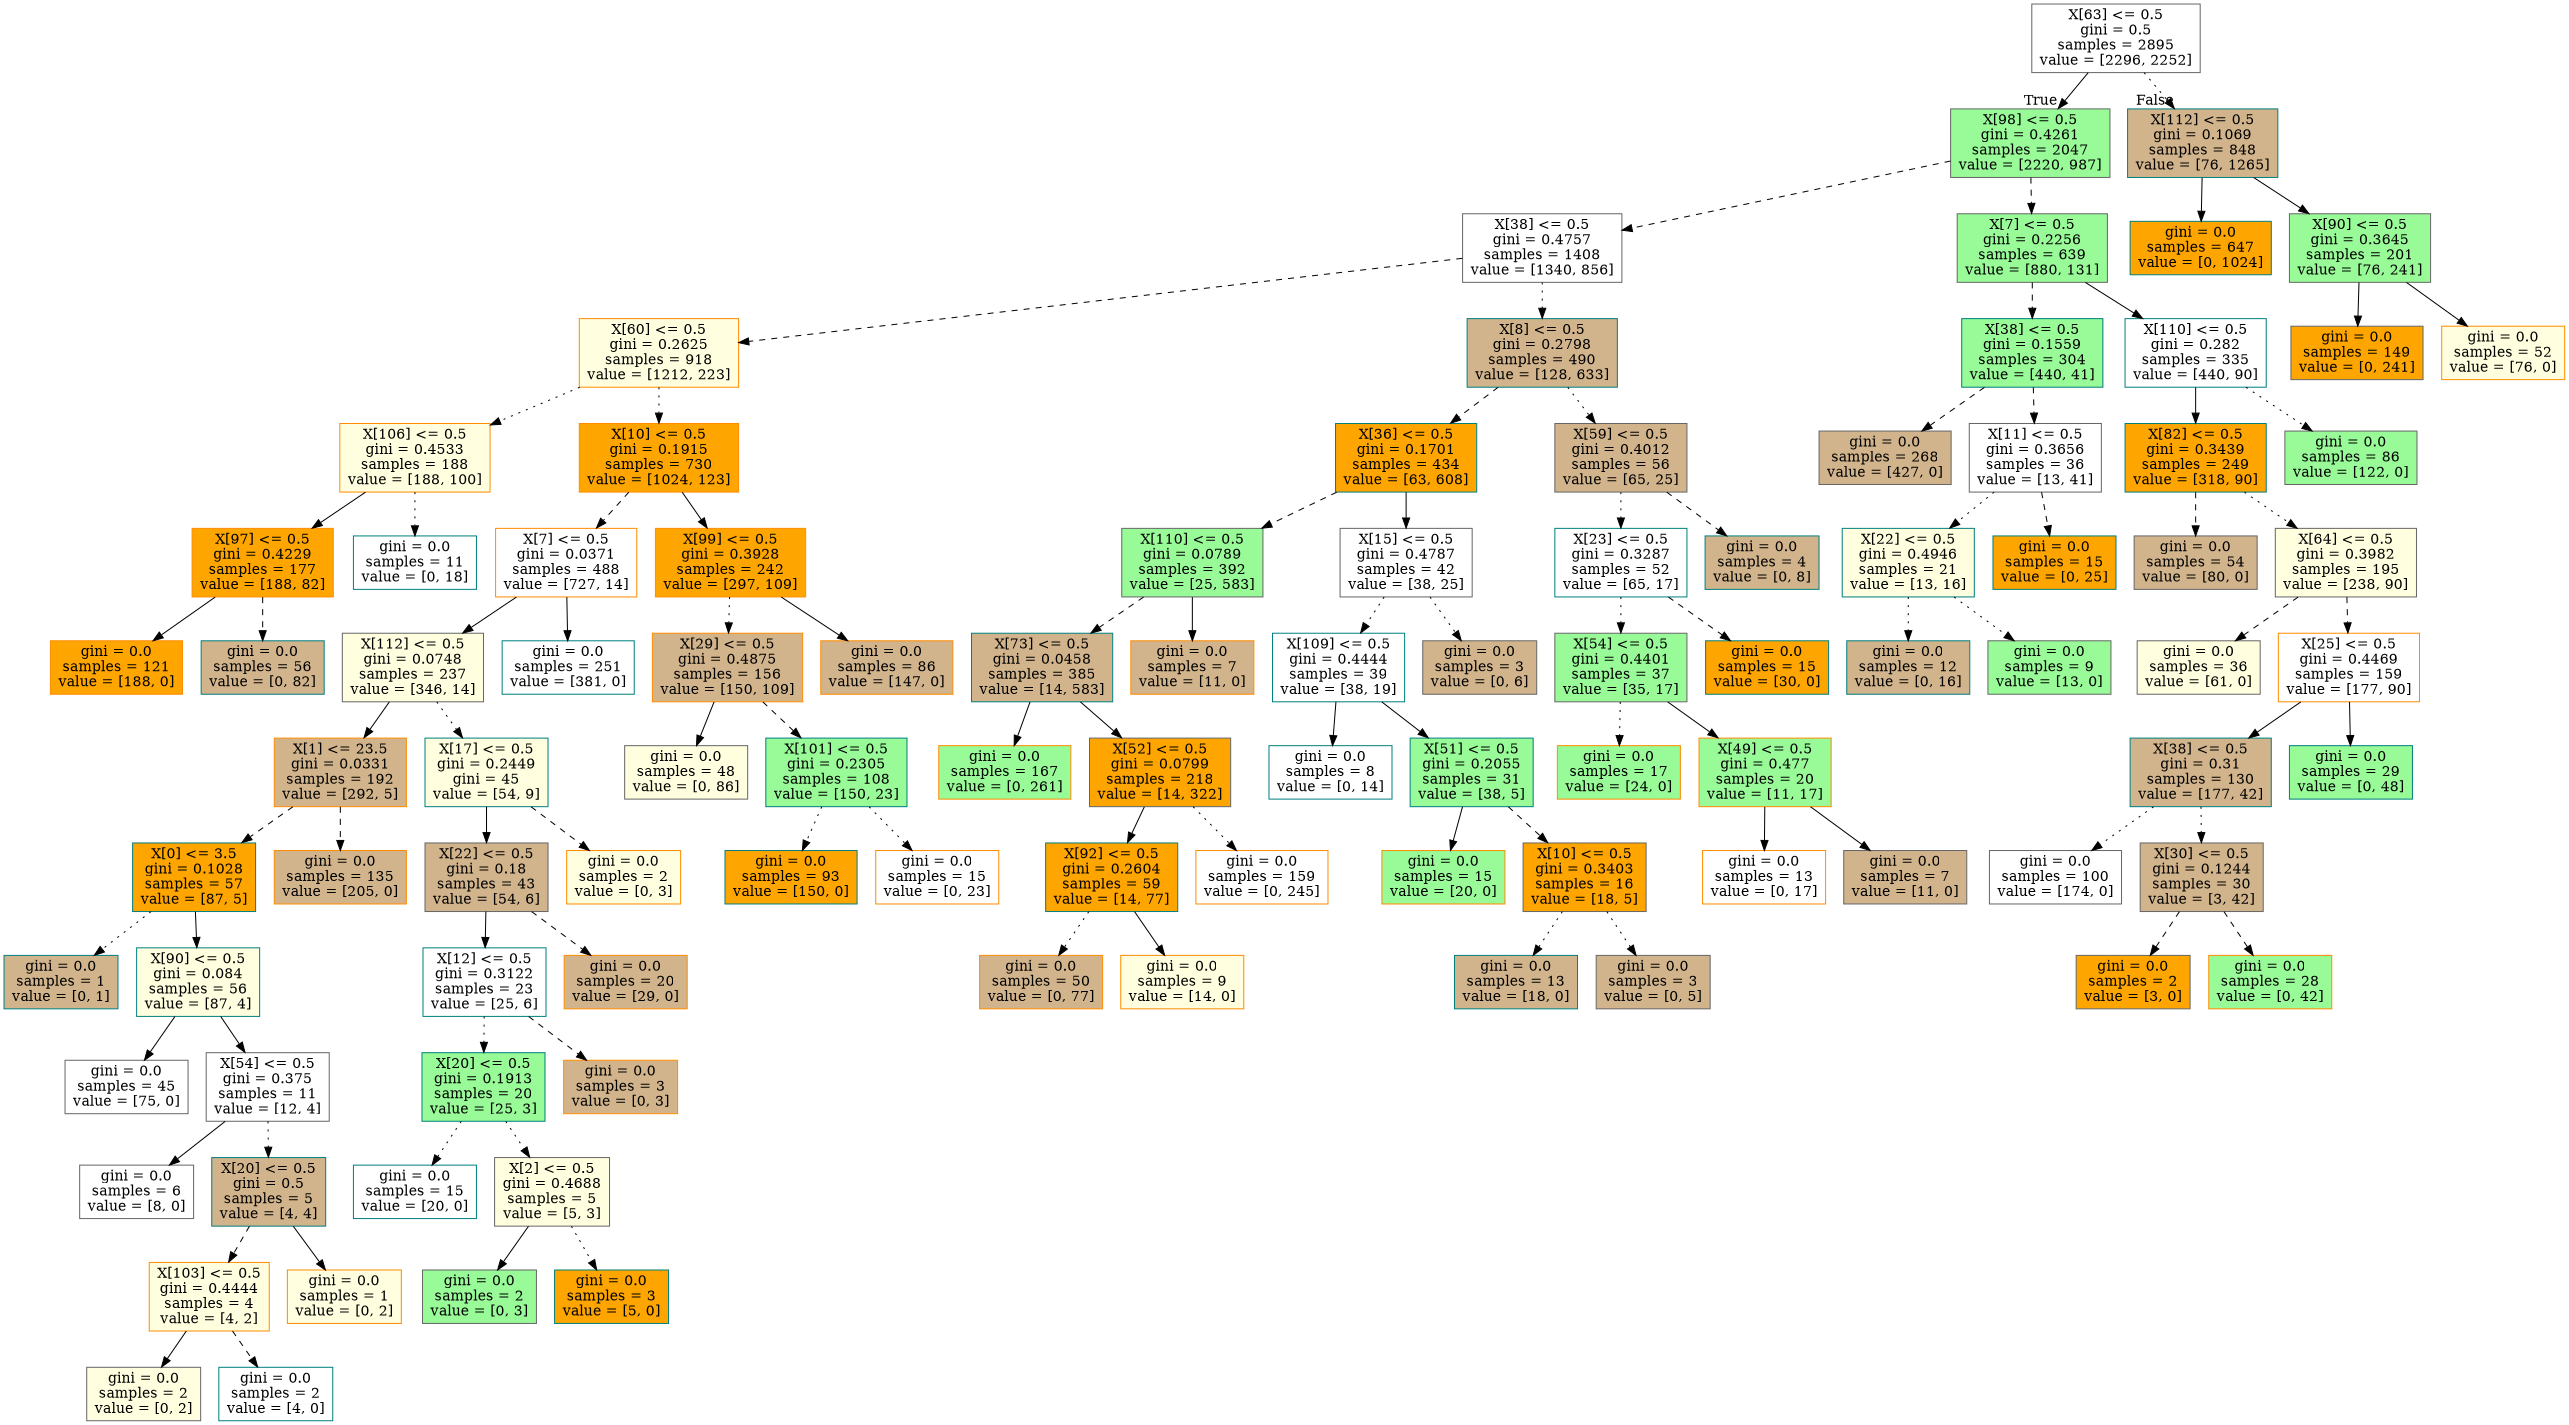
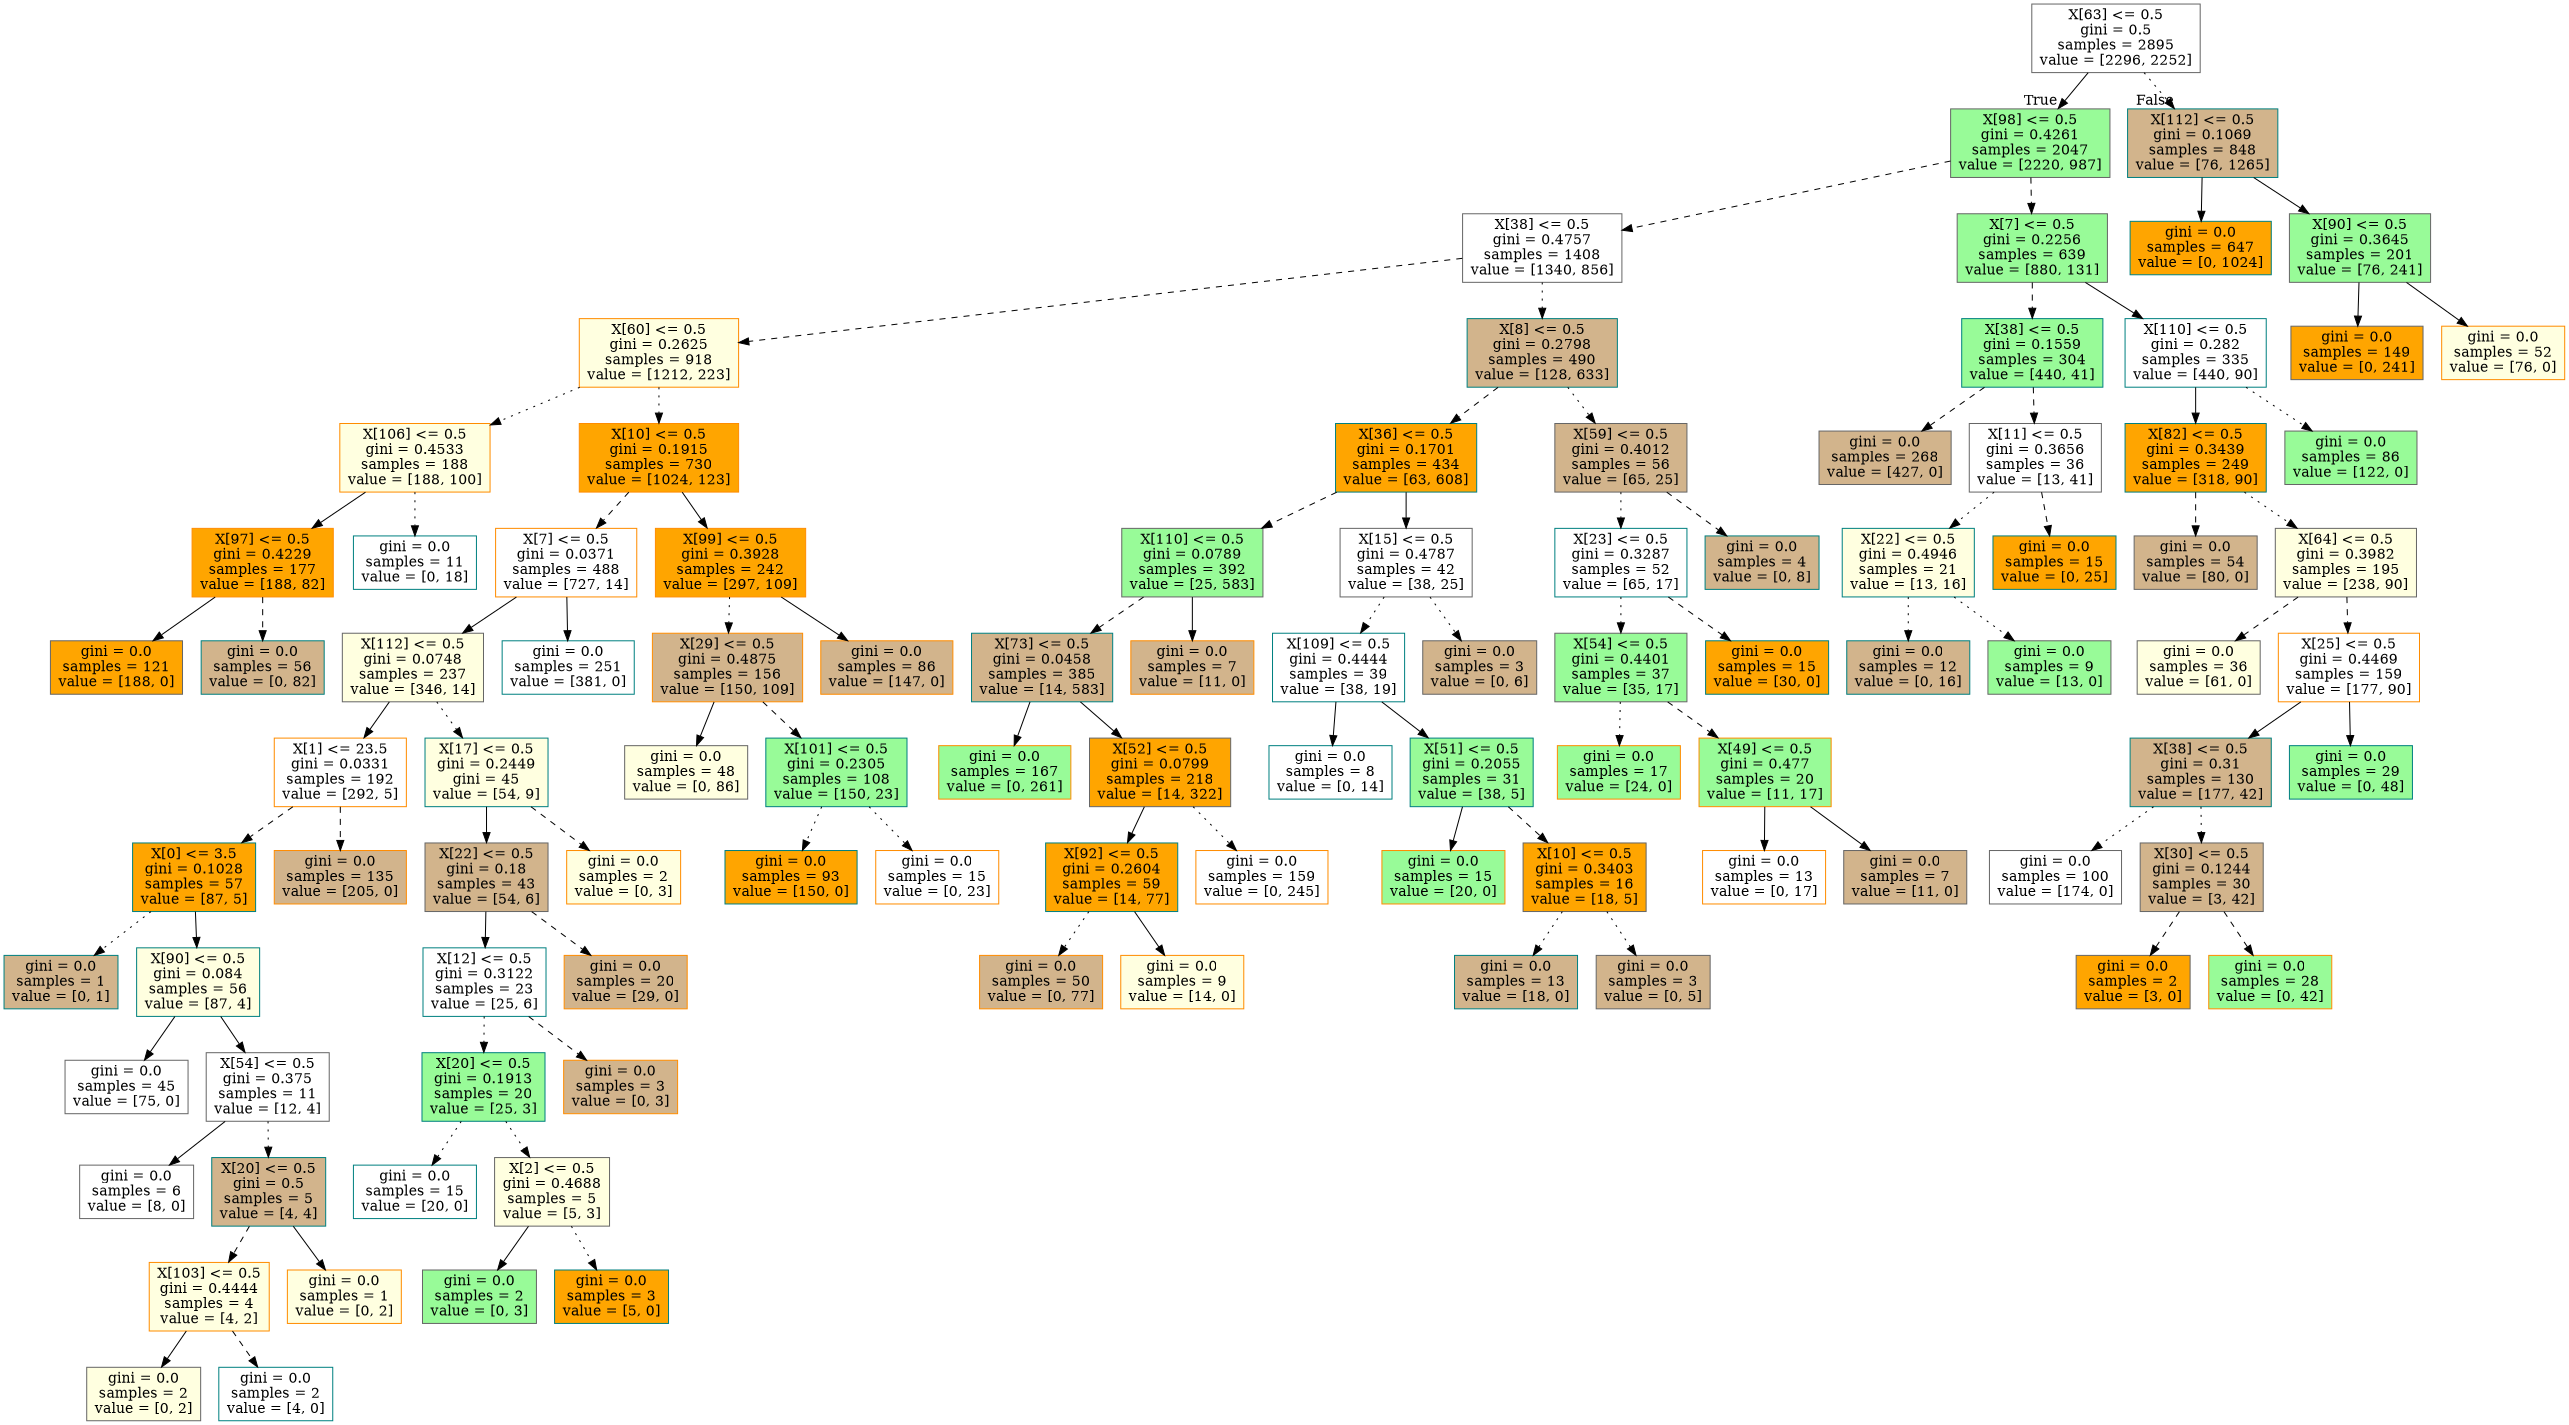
node "gini = 0.0 samples = 121 value = [188, 0]": color darkorange -> gray40
edge "X[54] <= 0.5 gini = 0.4401 samples = 37 value = [35, 17]" -> "X[49] <= 0.5 gini = 0.477 samples = 20 value = [11, 17]": style solid -> dashed
node "X[1] <= 23.5 gini = 0.0331 samples = 192 value = [292, 5]": fillcolor tan -> white
